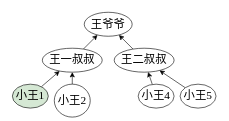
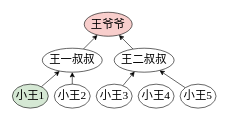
node "王爷爷": fillcolor #ffffff -> #f8cecc
edge "小王3" -> "王二叔叔": added
edge "小王4" -> "王二叔叔": removed
node "小王3": added
node "小王2": size 36x33 -> 36x24
